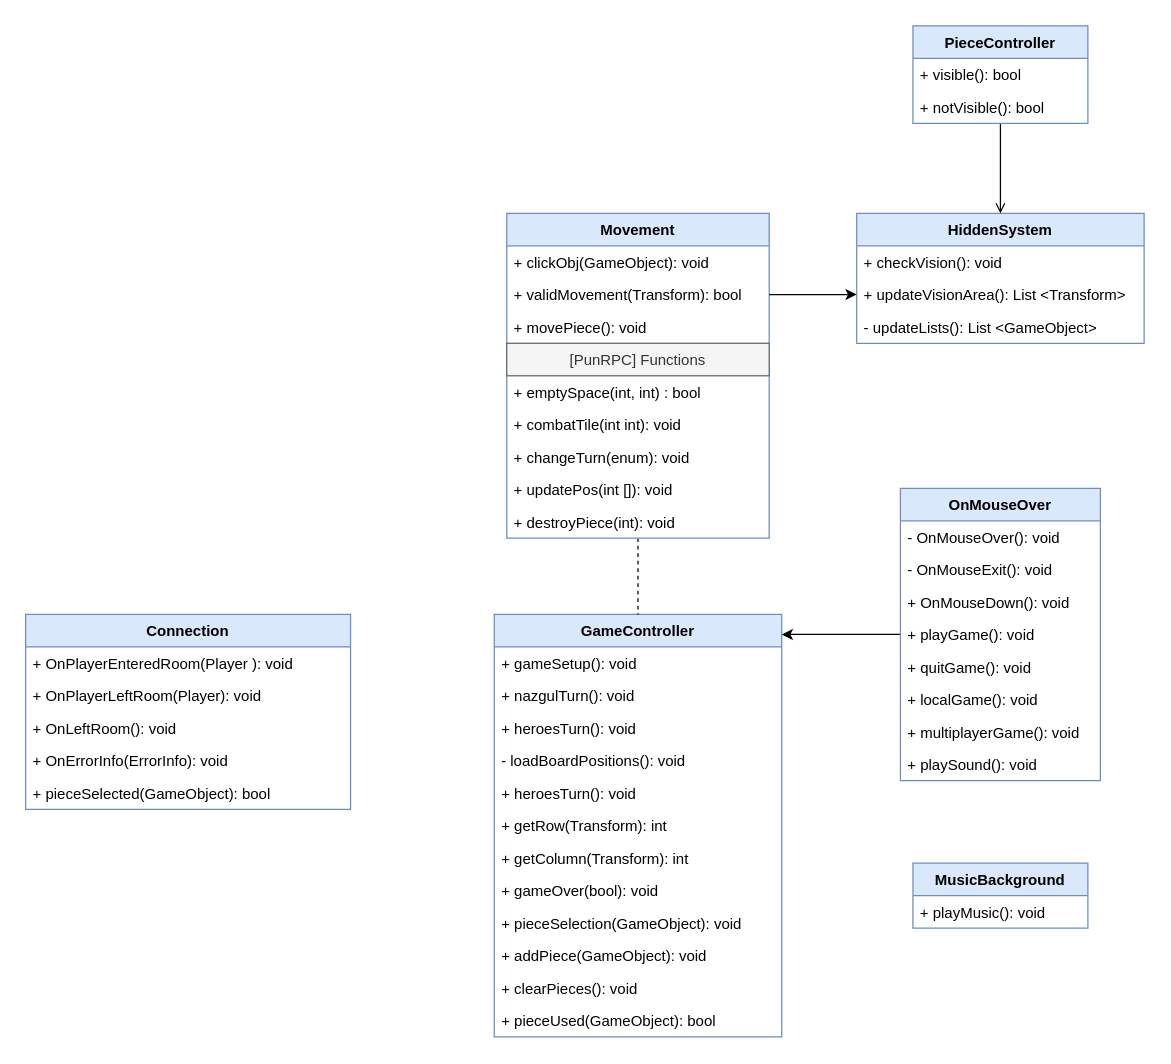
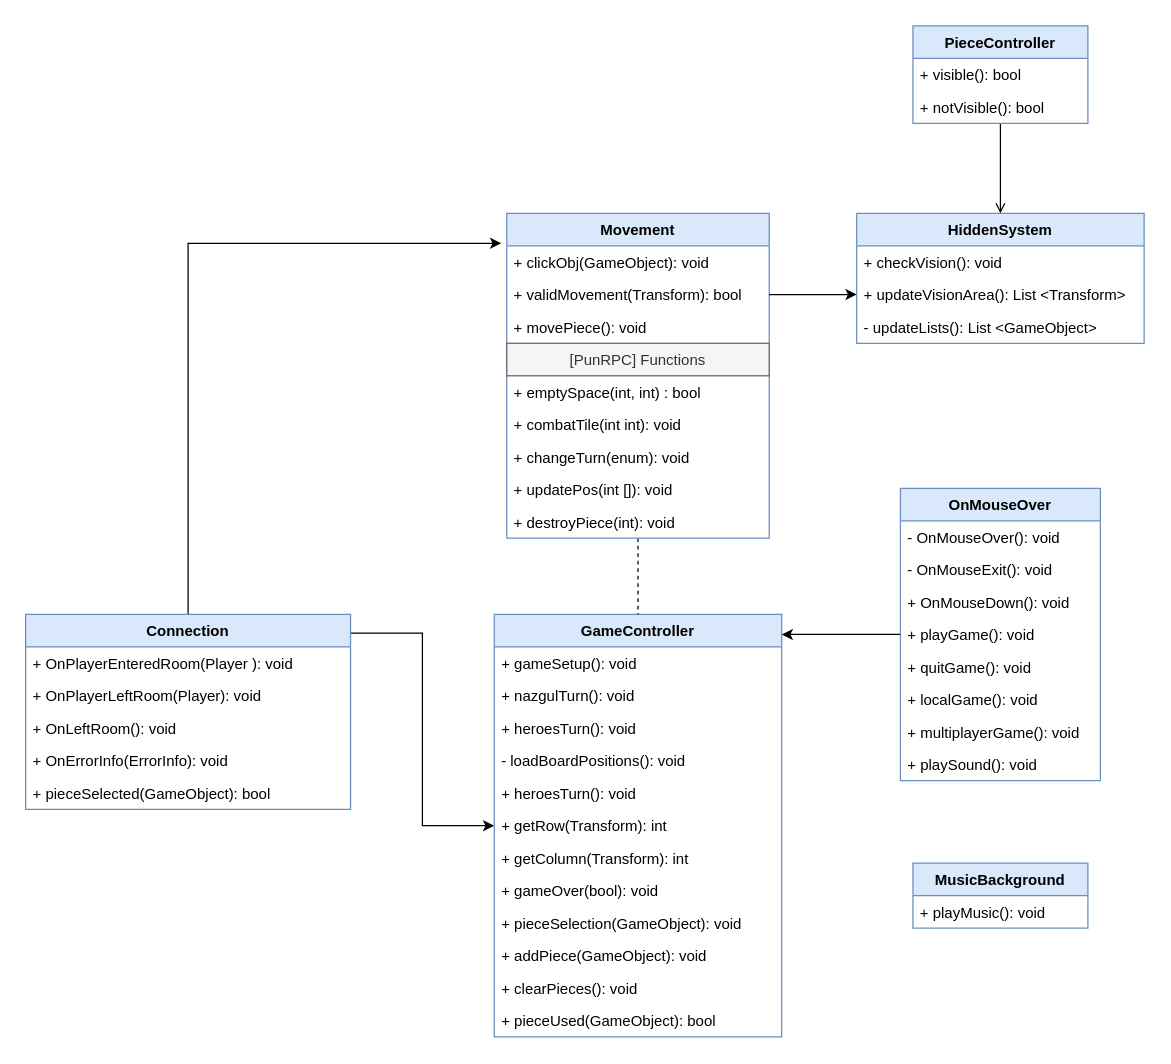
edge "Connection" -> "+ clickObj(GameObject): void": added
edge "Connection" -> "GameController": added
